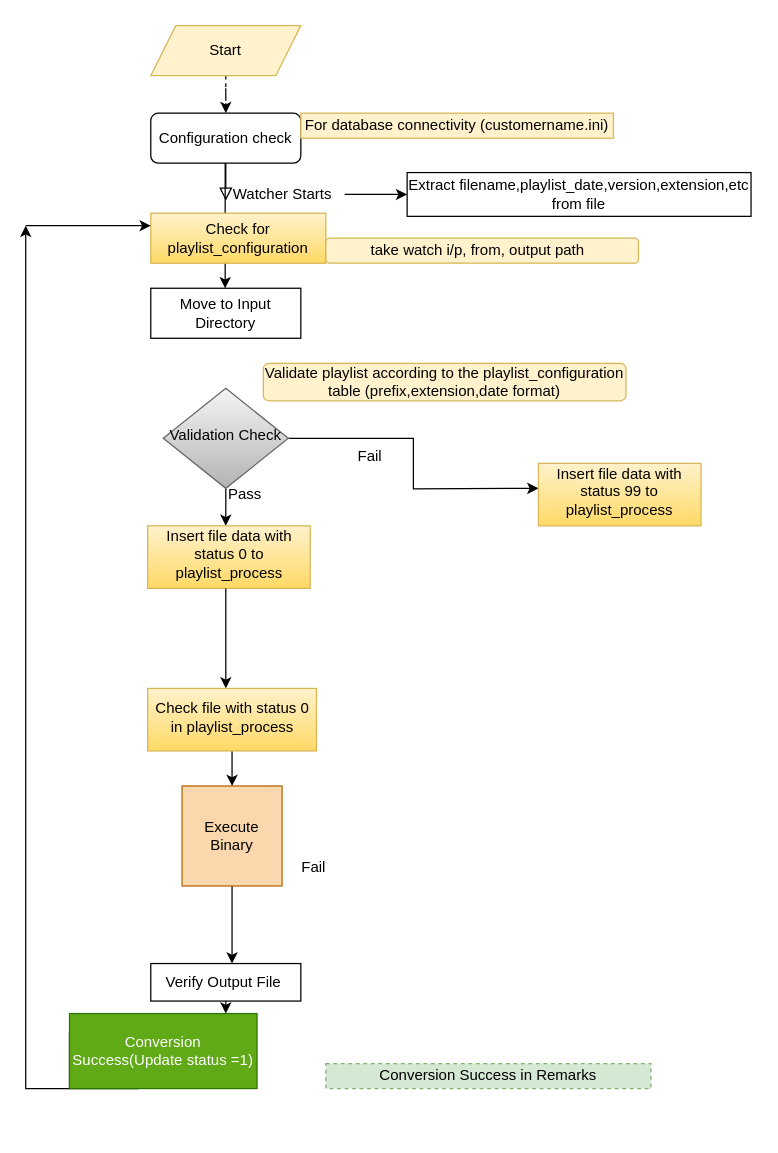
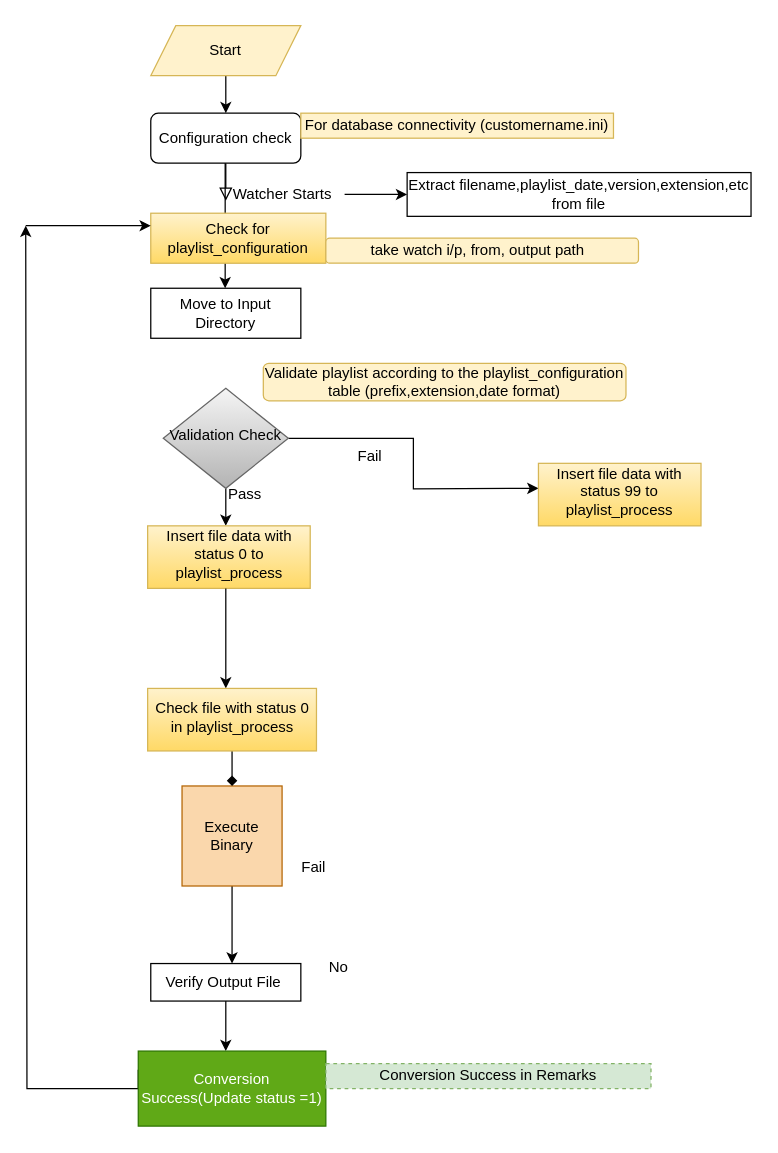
edge "Start" -> "Configuration check": style dashed -> solid
edge "Check file with status 0 in playlist_process" -> "Execute Binary": arrowhead classic -> diamond
node "No": added
node "Conversion Success(Update status =1)": moved (163, 1051) -> (232, 1088)
